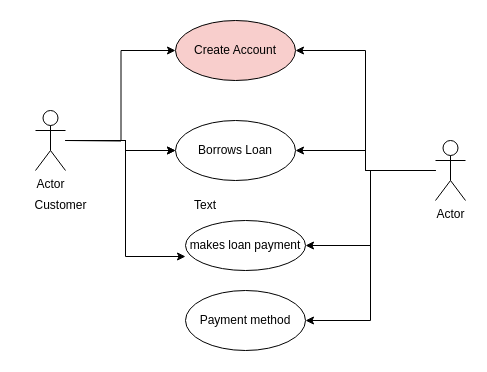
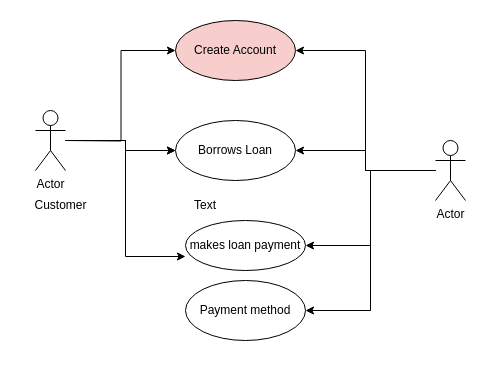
node "Payment method": moved (246, 321) -> (246, 311)
